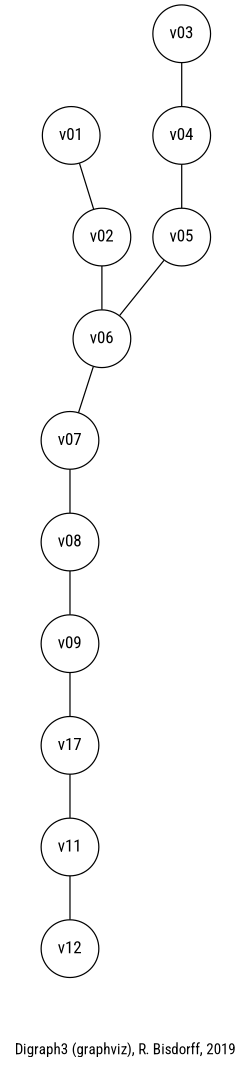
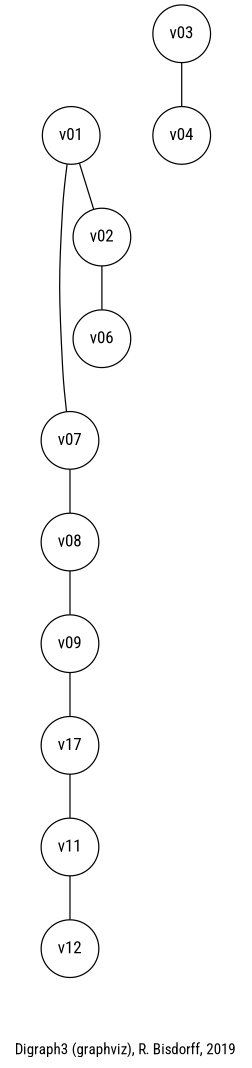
node "v05": removed
edge "v06" -- "v07": now "v01" -- "v07"
